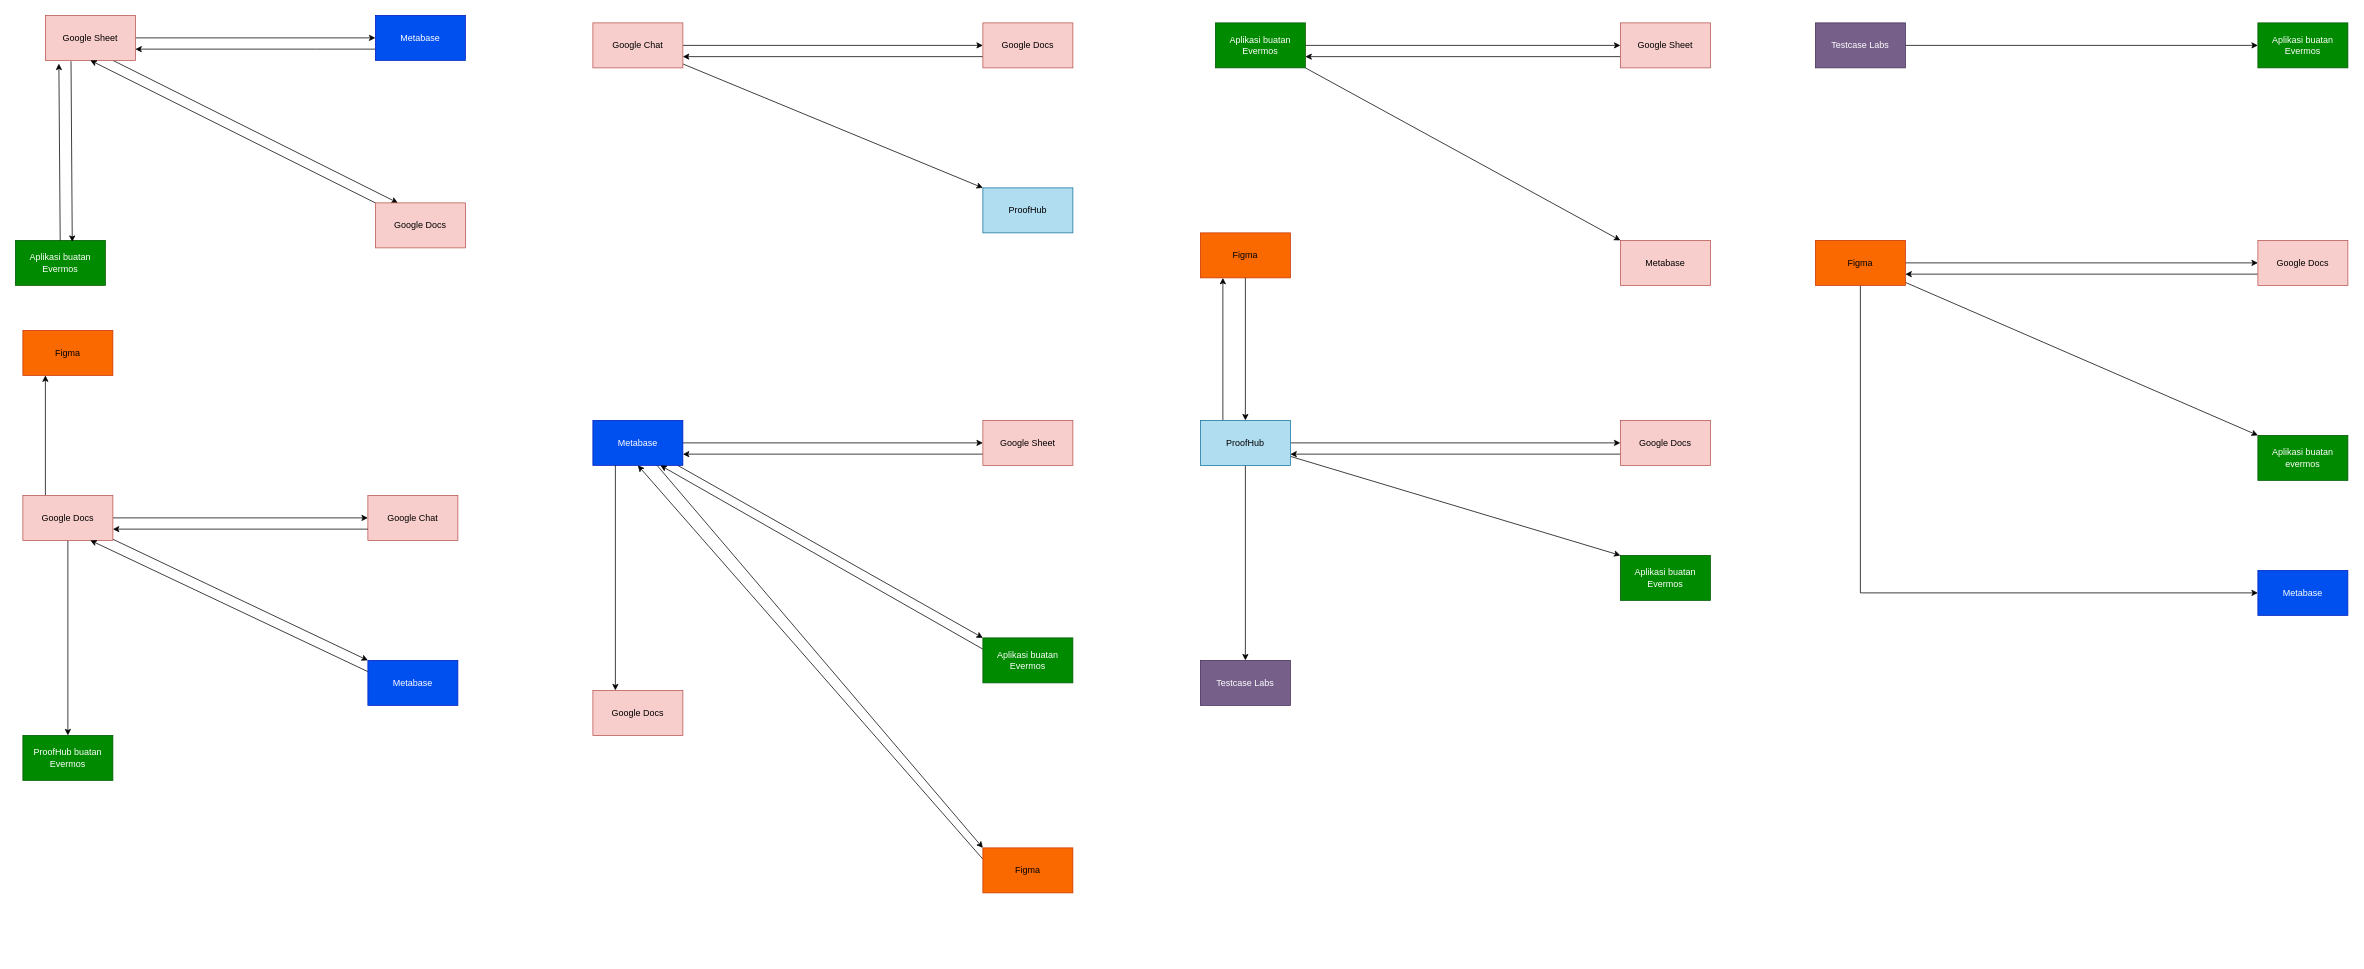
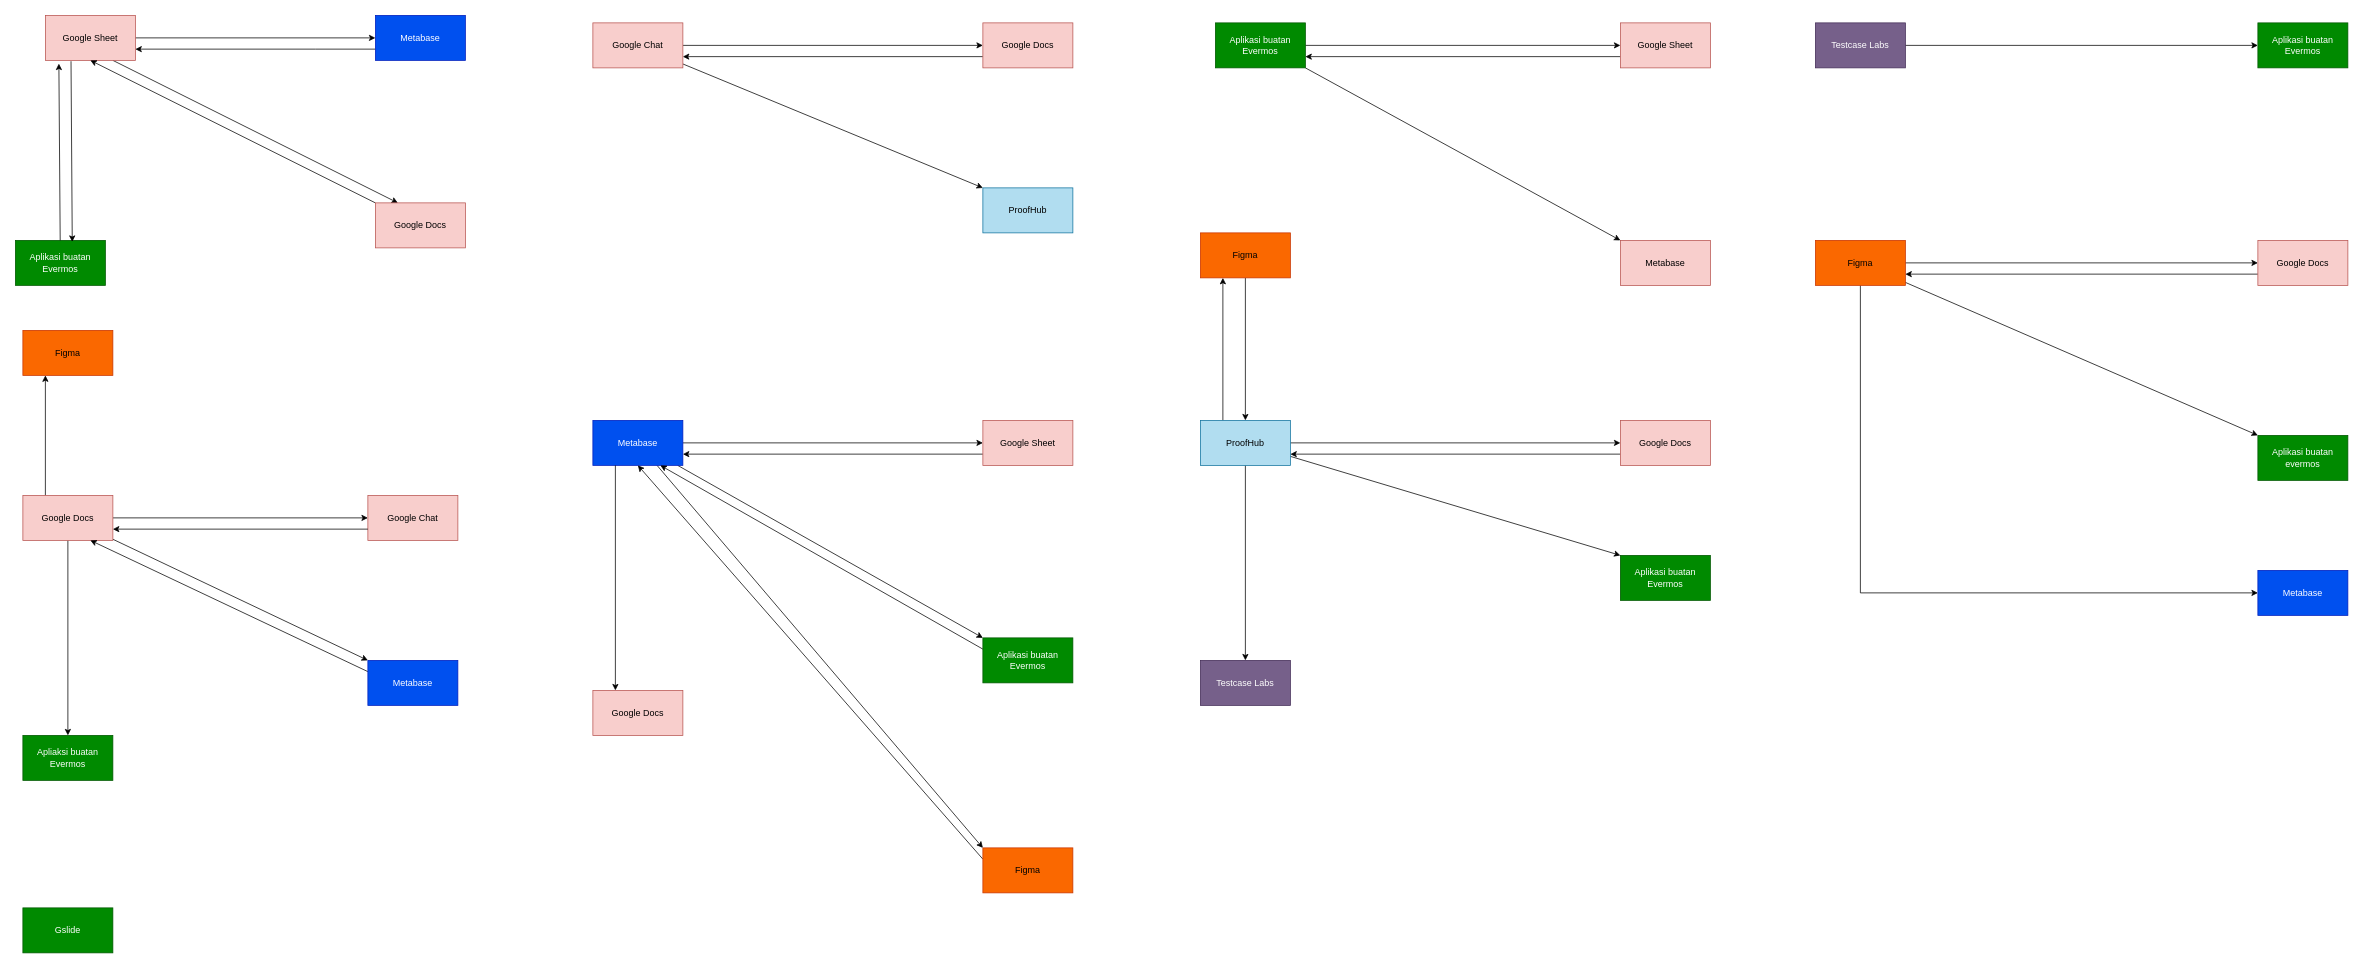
node "ProofHub buatan Evermos": label "ProofHub buatan Evermos" -> "Apliaksi buatan Evermos"
node "Gslide": added
